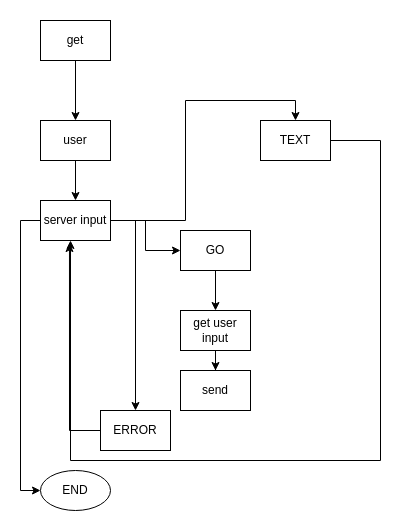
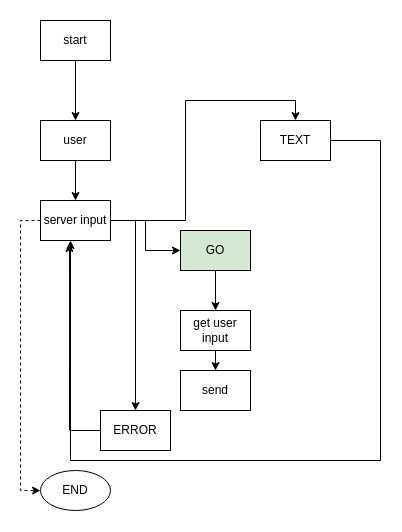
node "get": label "get" -> "start"
node "GO": fillcolor #ffffff -> #d5e8d4
edge "server input" -> "END": style solid -> dashed
